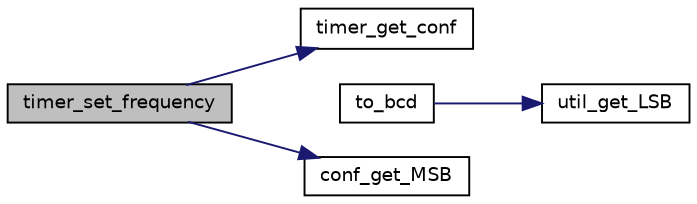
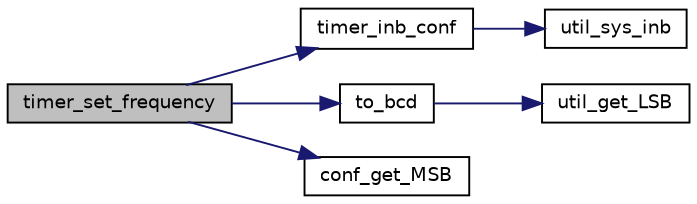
node "timer_get_conf": label "timer_get_conf" -> "timer_inb_conf"
node "util_sys_inb": added
edge "timer_set_frequency" -> "to_bcd": added
